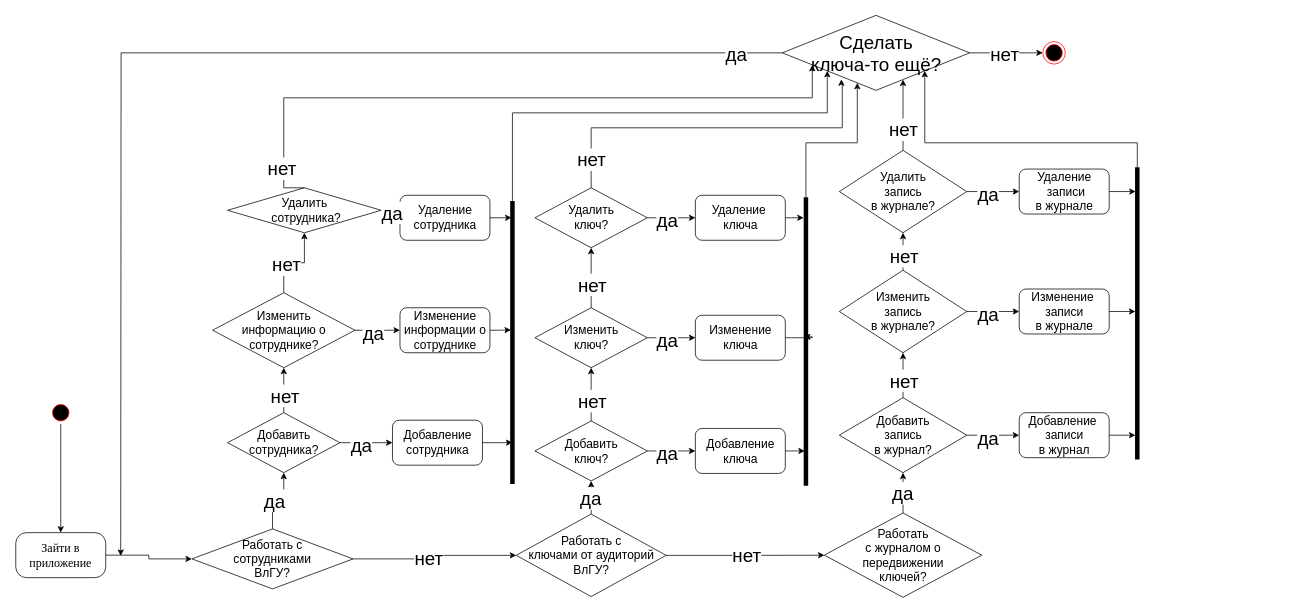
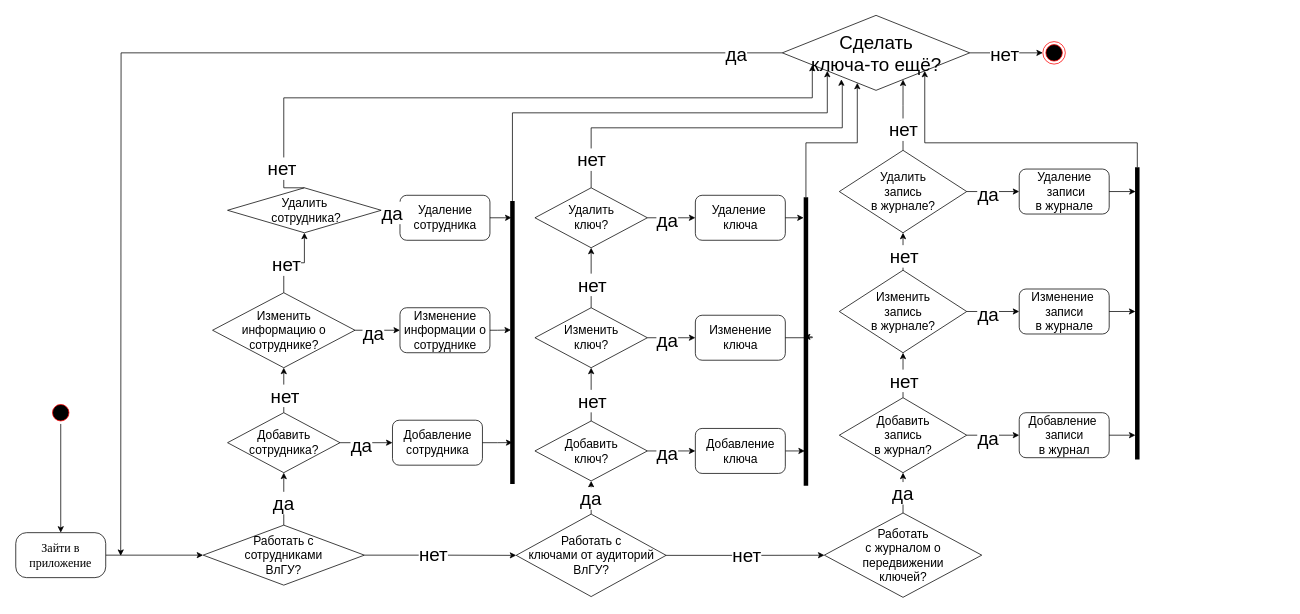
node "Работать с сотрудниками ВлГУ?": moved (272, 559) -> (284, 555)
